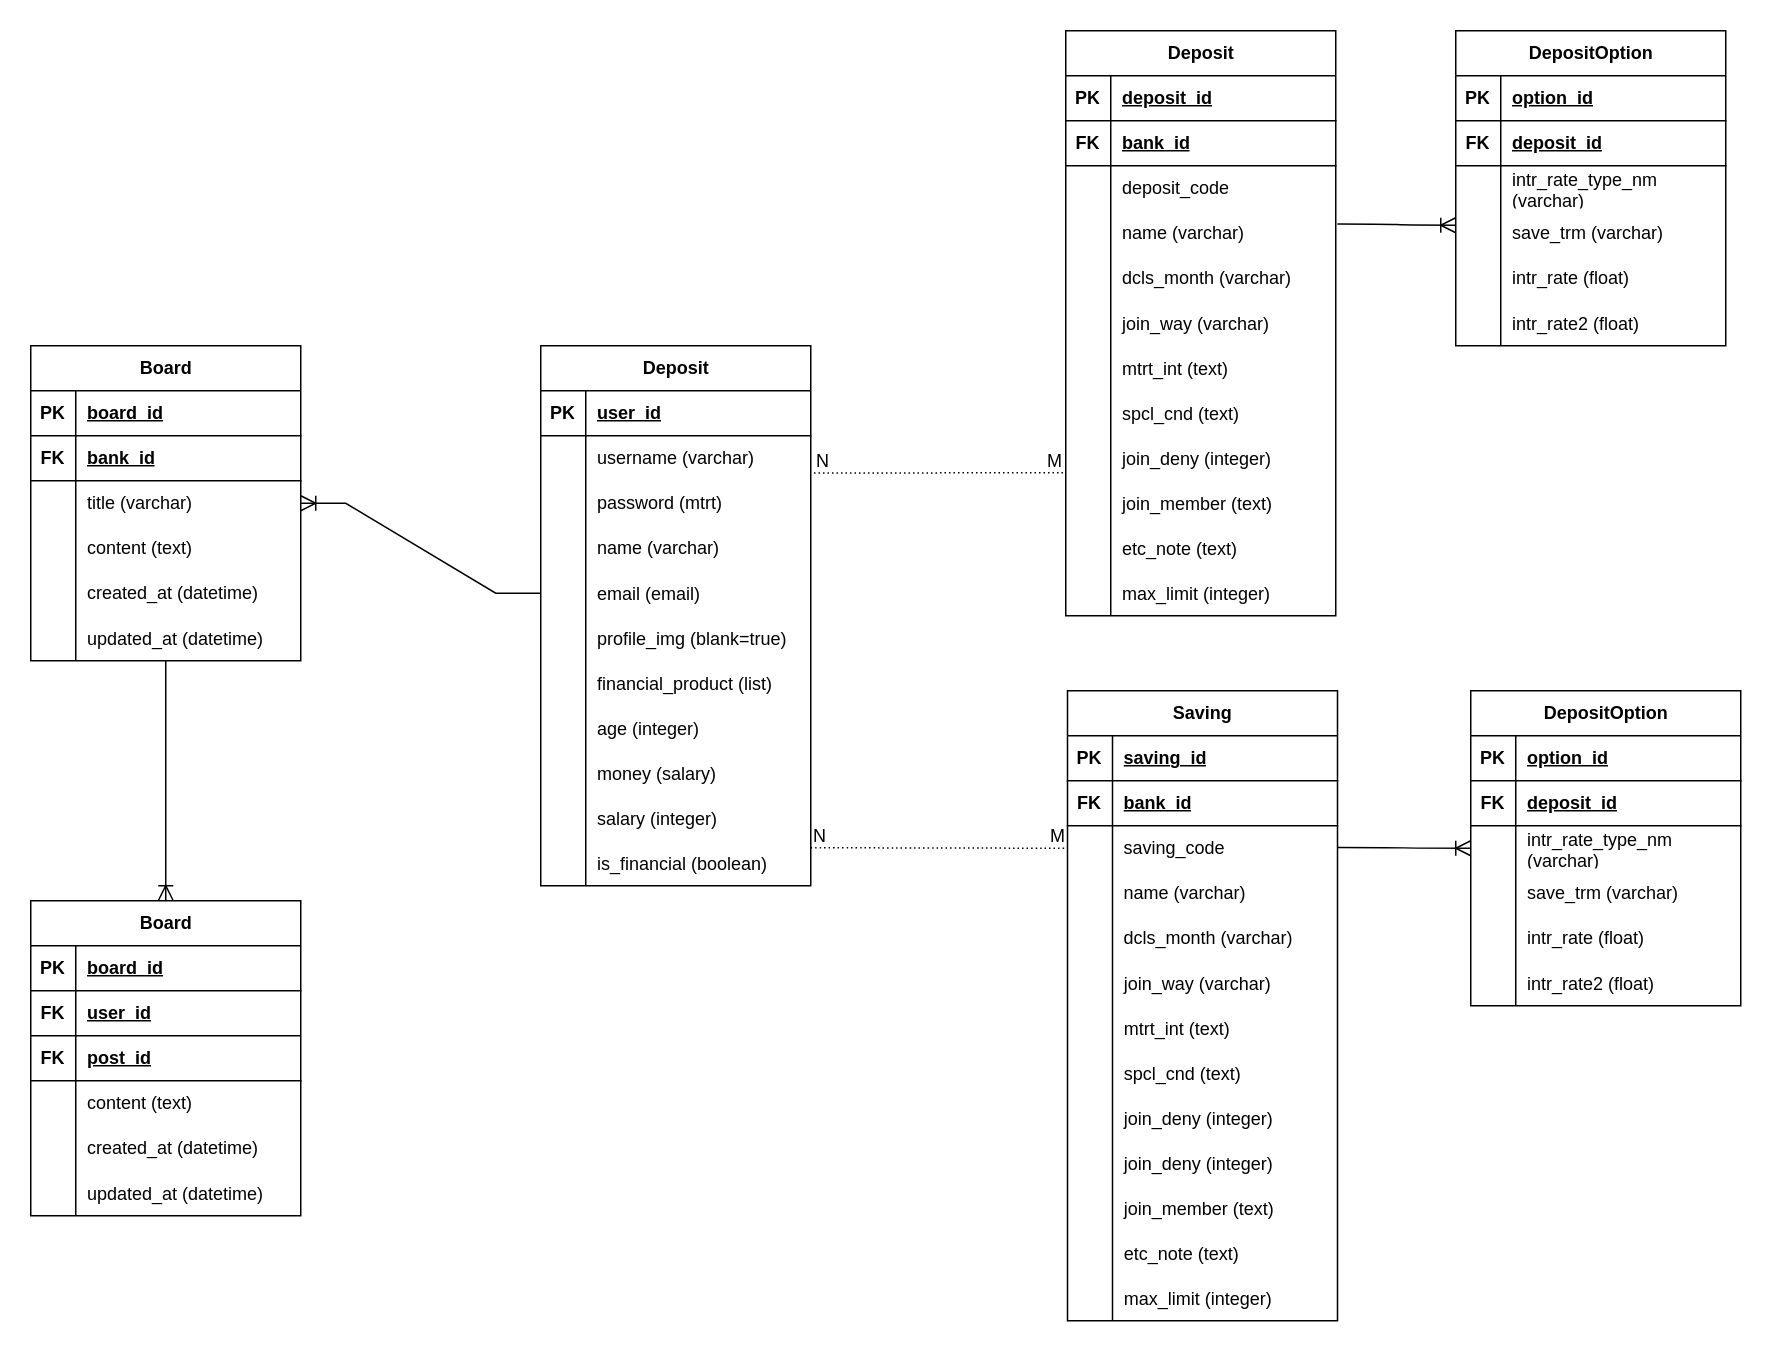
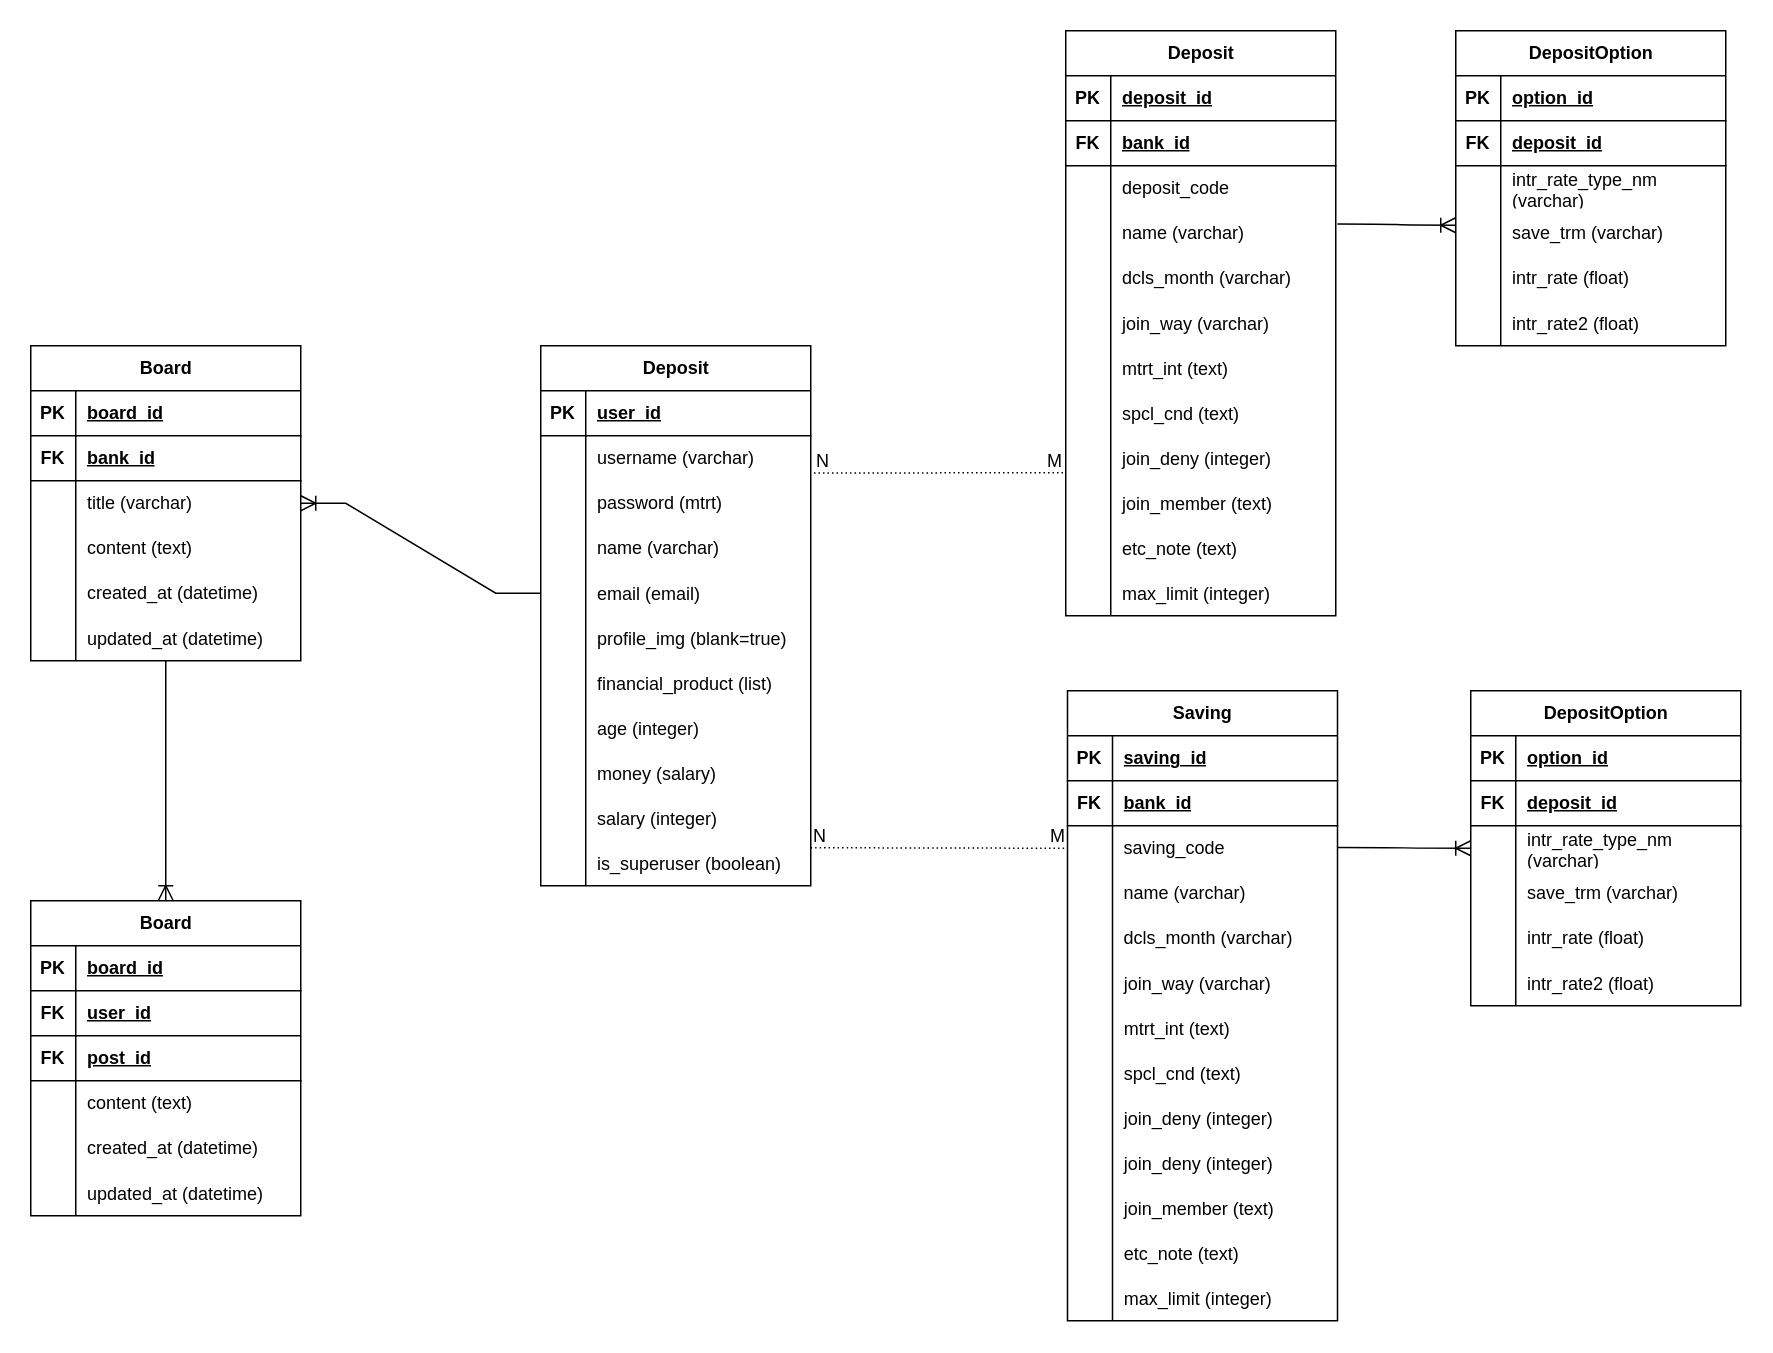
node "is_financial (boolean)": label "is_financial (boolean)" -> "is_superuser (boolean)"
